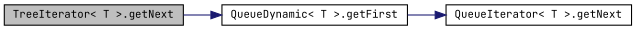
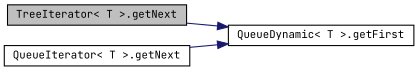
edge "QueueDynamic< T >.getFirst" -> "QueueIterator< T >.getNext": reversed
